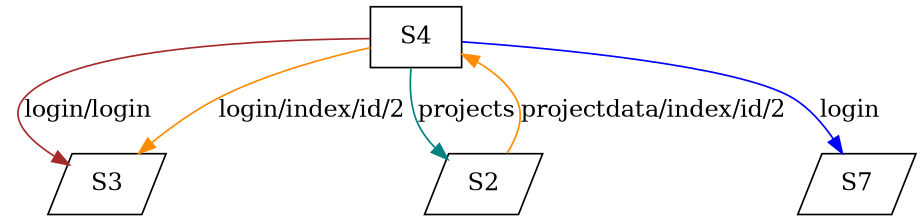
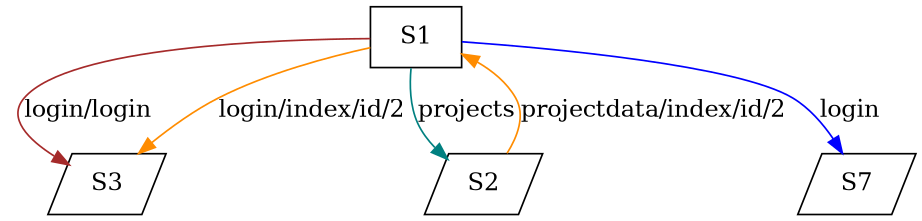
node "S4": label "S4" -> "S1"
